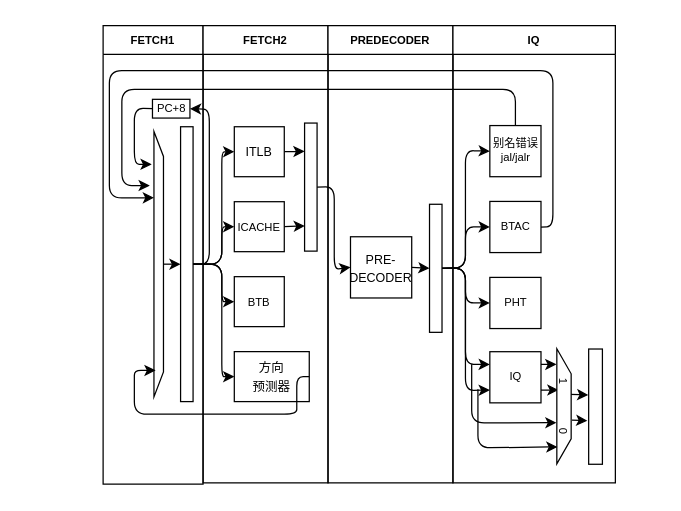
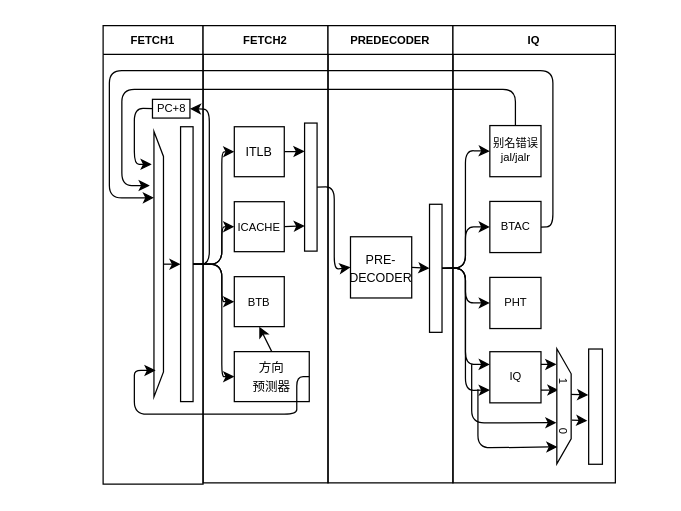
edge "方向 预测器" -> "BTB": added
